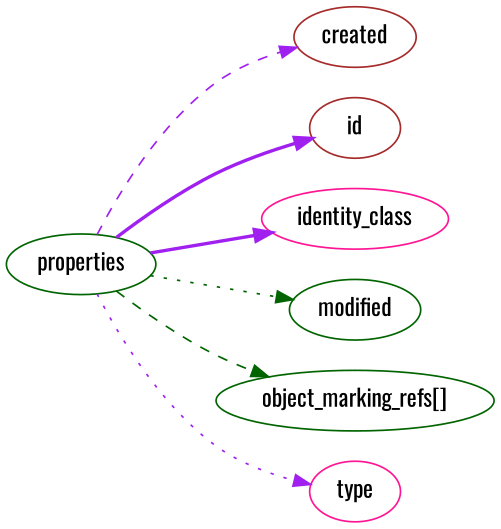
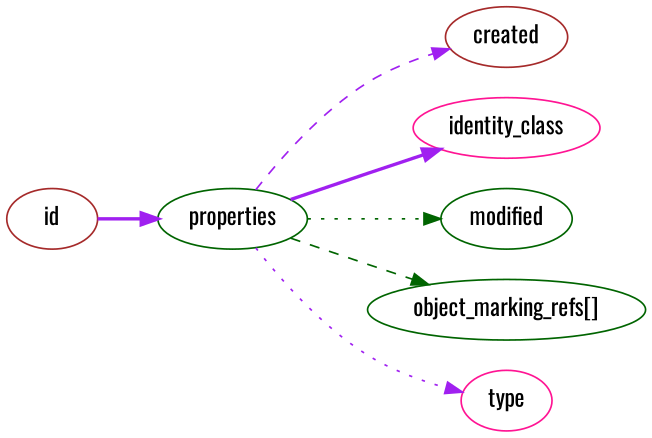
edge "properties" -> "id": reversed
